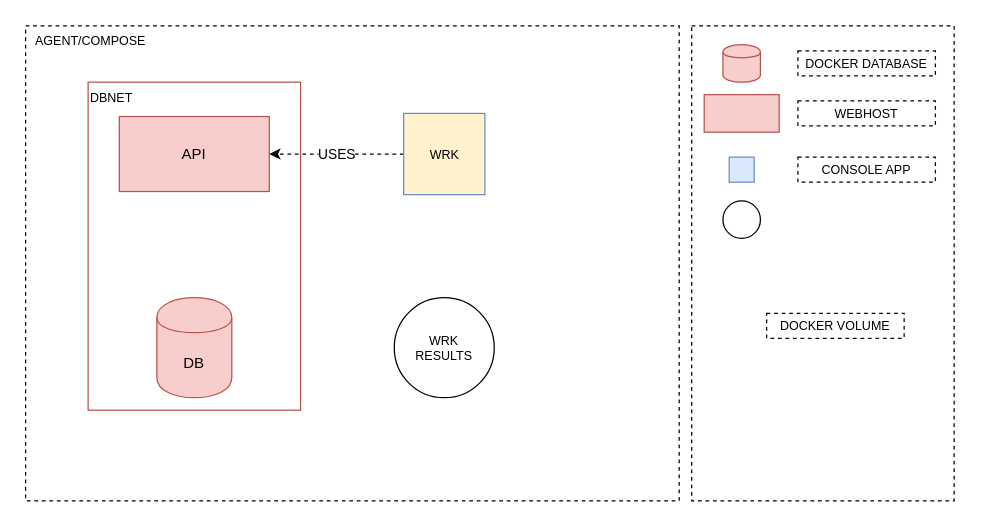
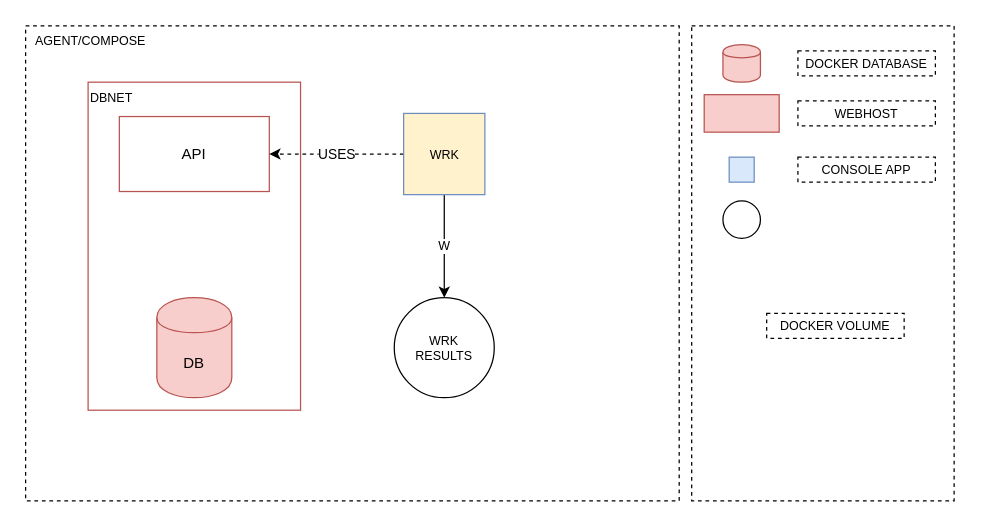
node "API": fillcolor #f8cecc -> #ffffff
edge "WRK" -> "WRK RESULTS": added, label "W"
